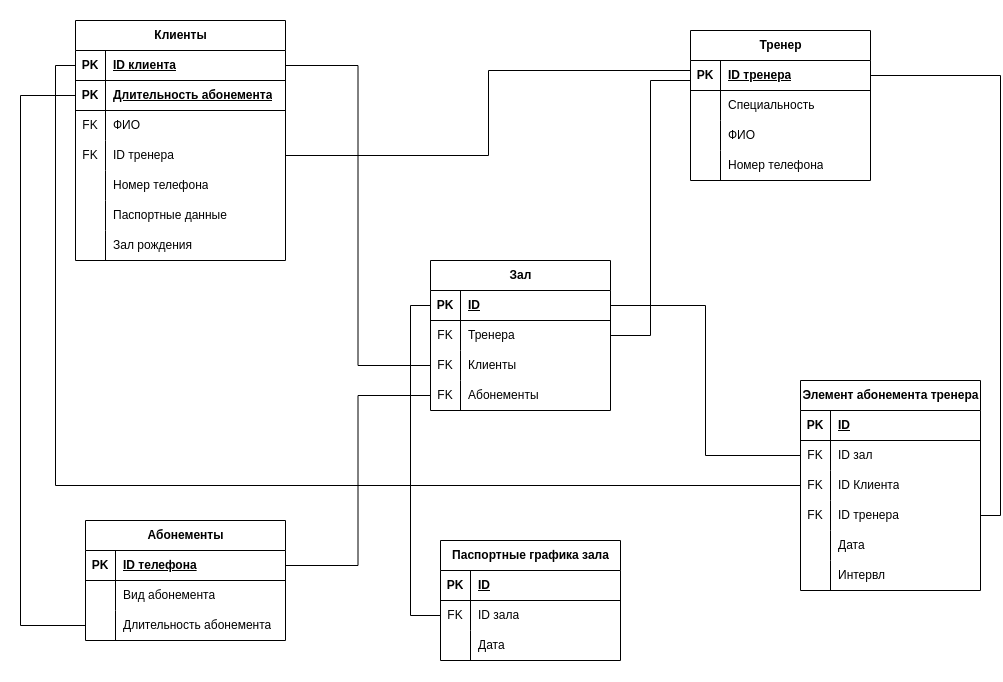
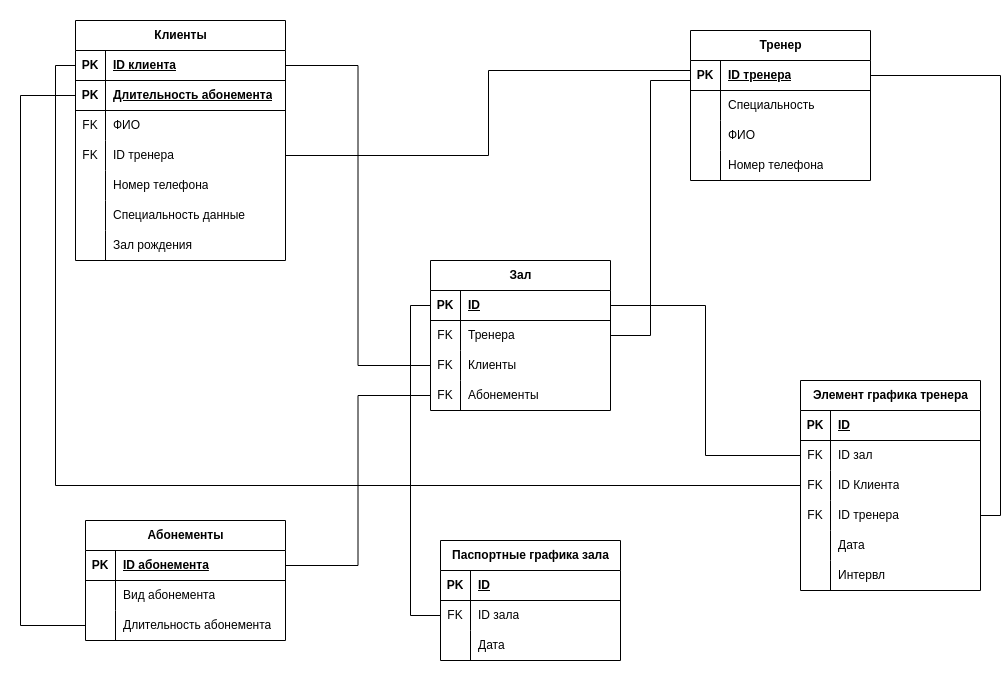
node "Паспортные данные": label "Паспортные данные" -> "Специальность данные"
node "Элемент абонемента тренера": label "Элемент абонемента тренера" -> "Элемент графика тренера"
node "ID телефона": label "ID телефона" -> "ID абонемента"
